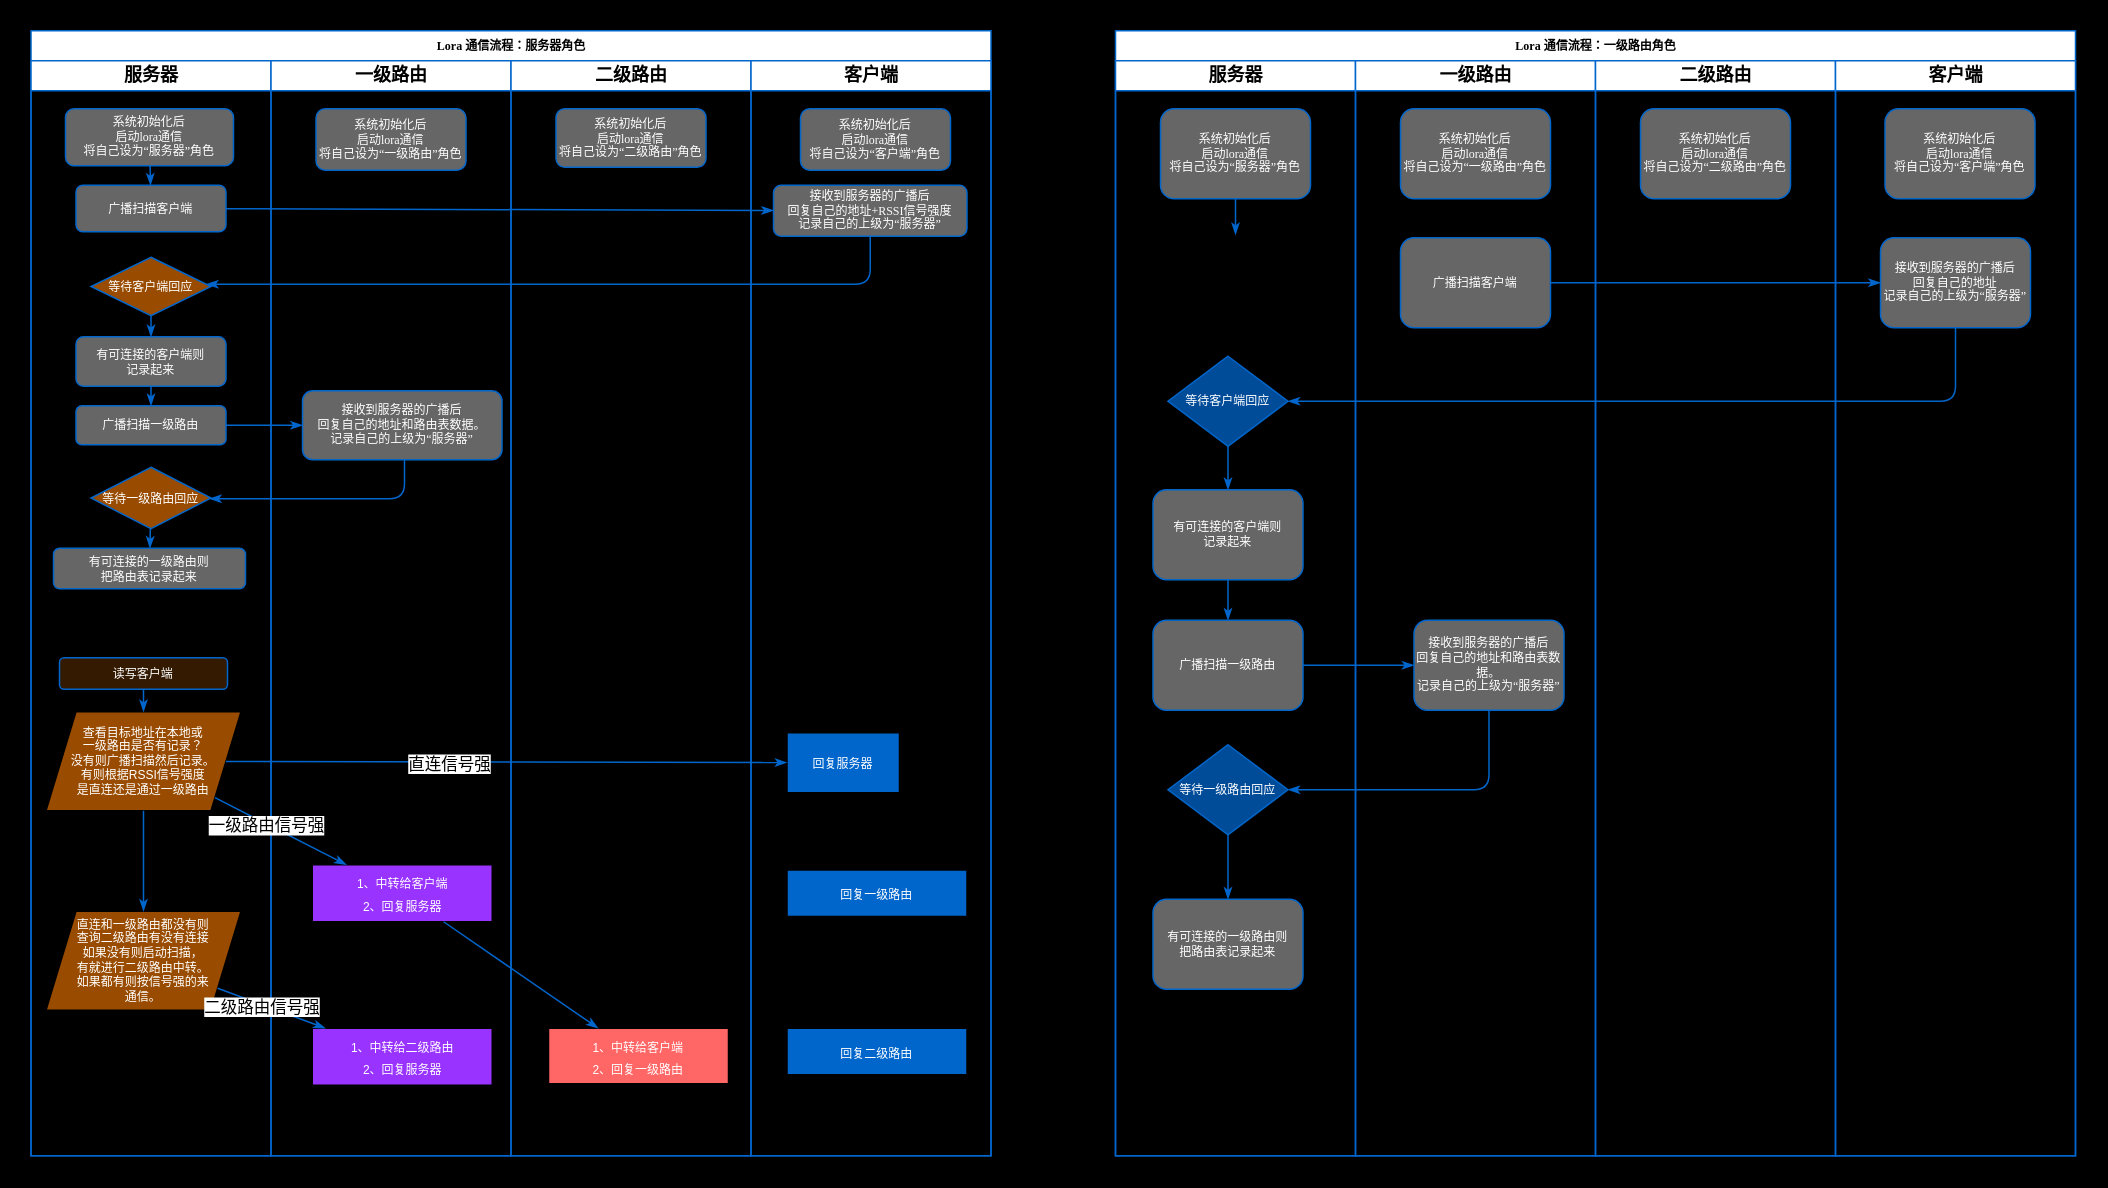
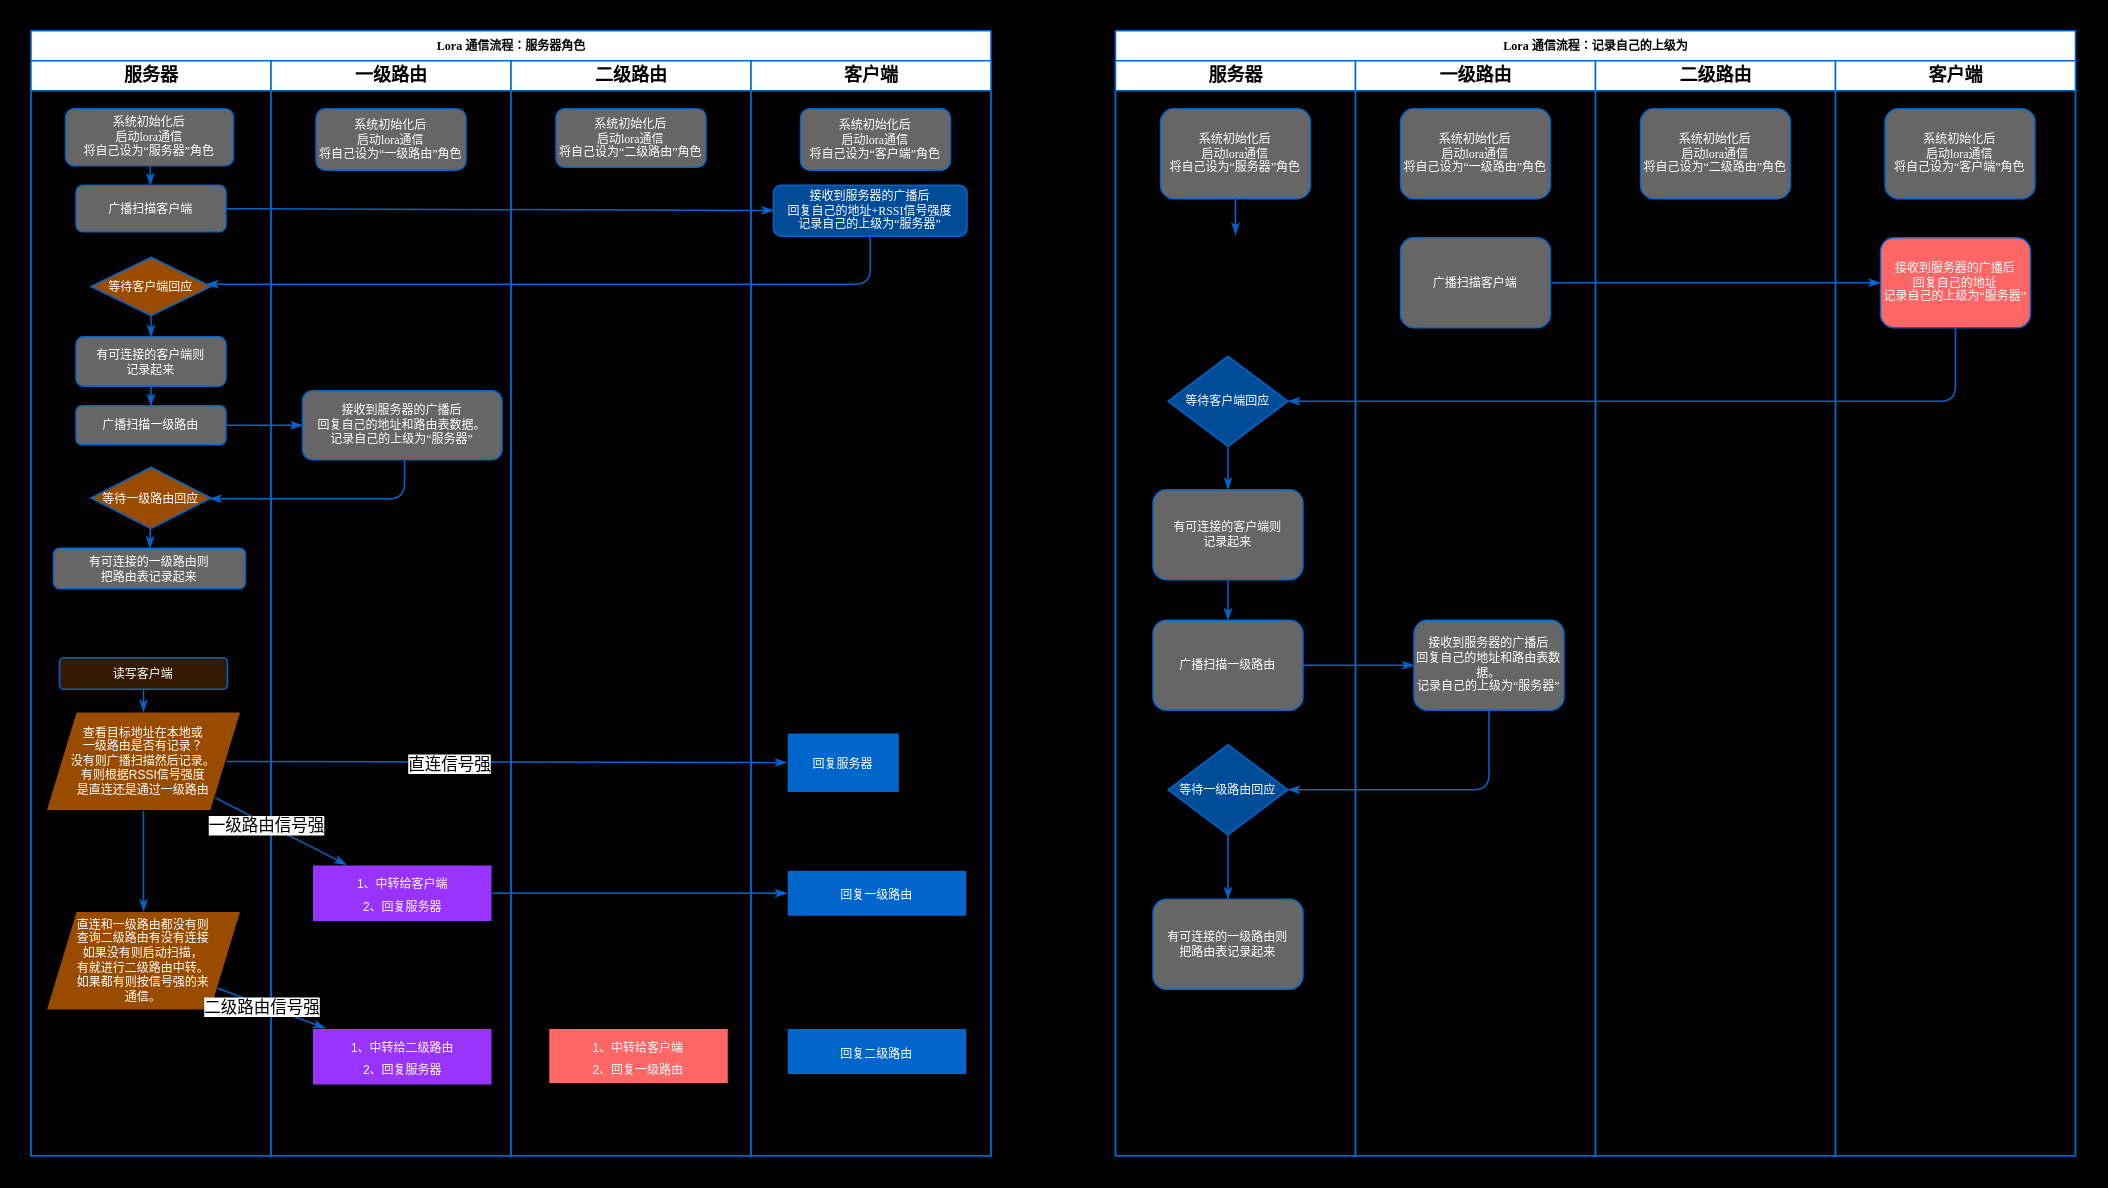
node "Lora 通信流程：一级路由角色": label "Lora 通信流程：一级路由角色" -> "Lora 通信流程：记录自己的上级为"
node "接收到服务器的广播后 回复自己的地址+RSSI信号强度 记录自己的上级为“服务器”": fillcolor #666666 -> #004c99
node "接收到服务器的广播后 回复自己的地址 记录自己的上级为“服务器”": fillcolor #666666 -> #ff6666
edge "1、中转给客户端 2、回复服务器" -> "1、中转给客户端 2、回复一级路由": now "1、中转给客户端 2、回复服务器" -> "回复一级路由"
